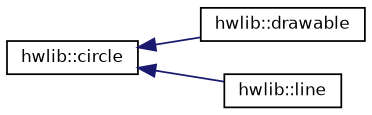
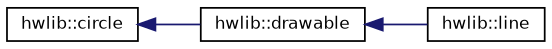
edge "hwlib::line" -> "hwlib::circle": now "hwlib::line" -> "hwlib::drawable"
